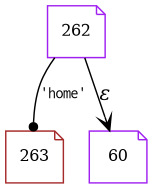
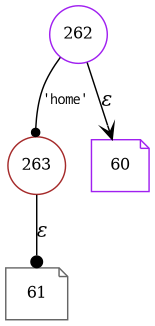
node "262": shape note -> circle
node "263": shape note -> circle
node "61": added
